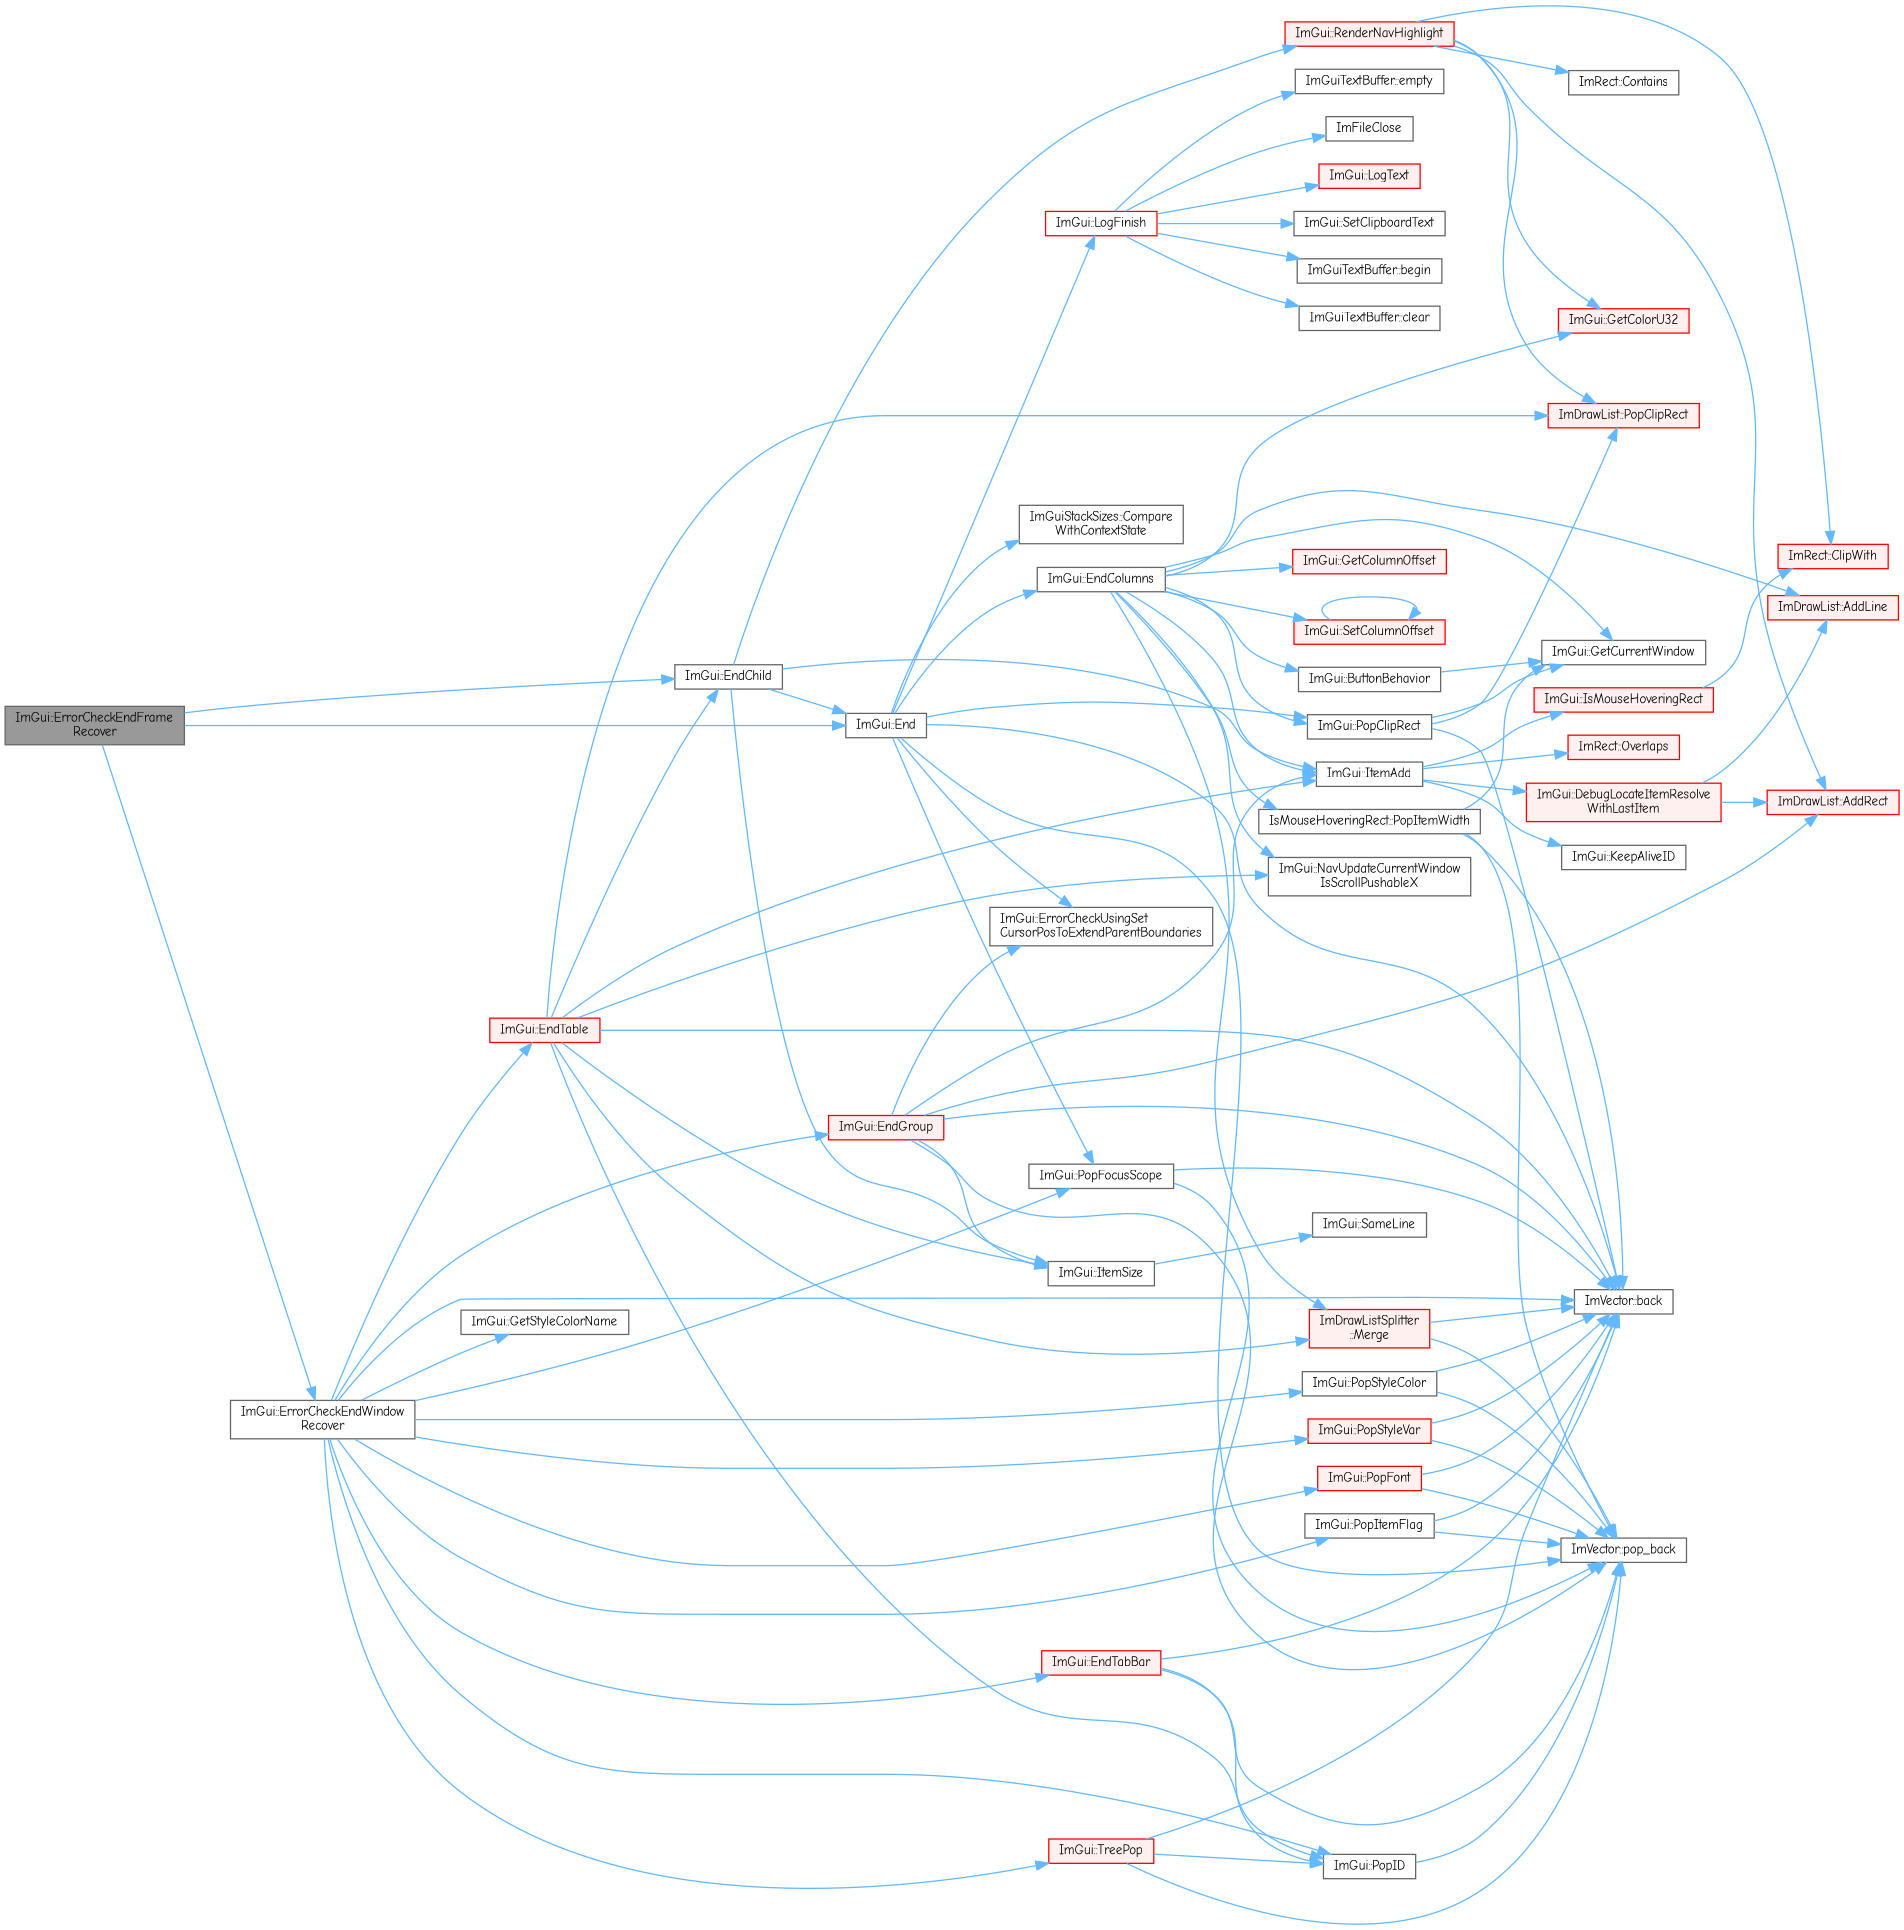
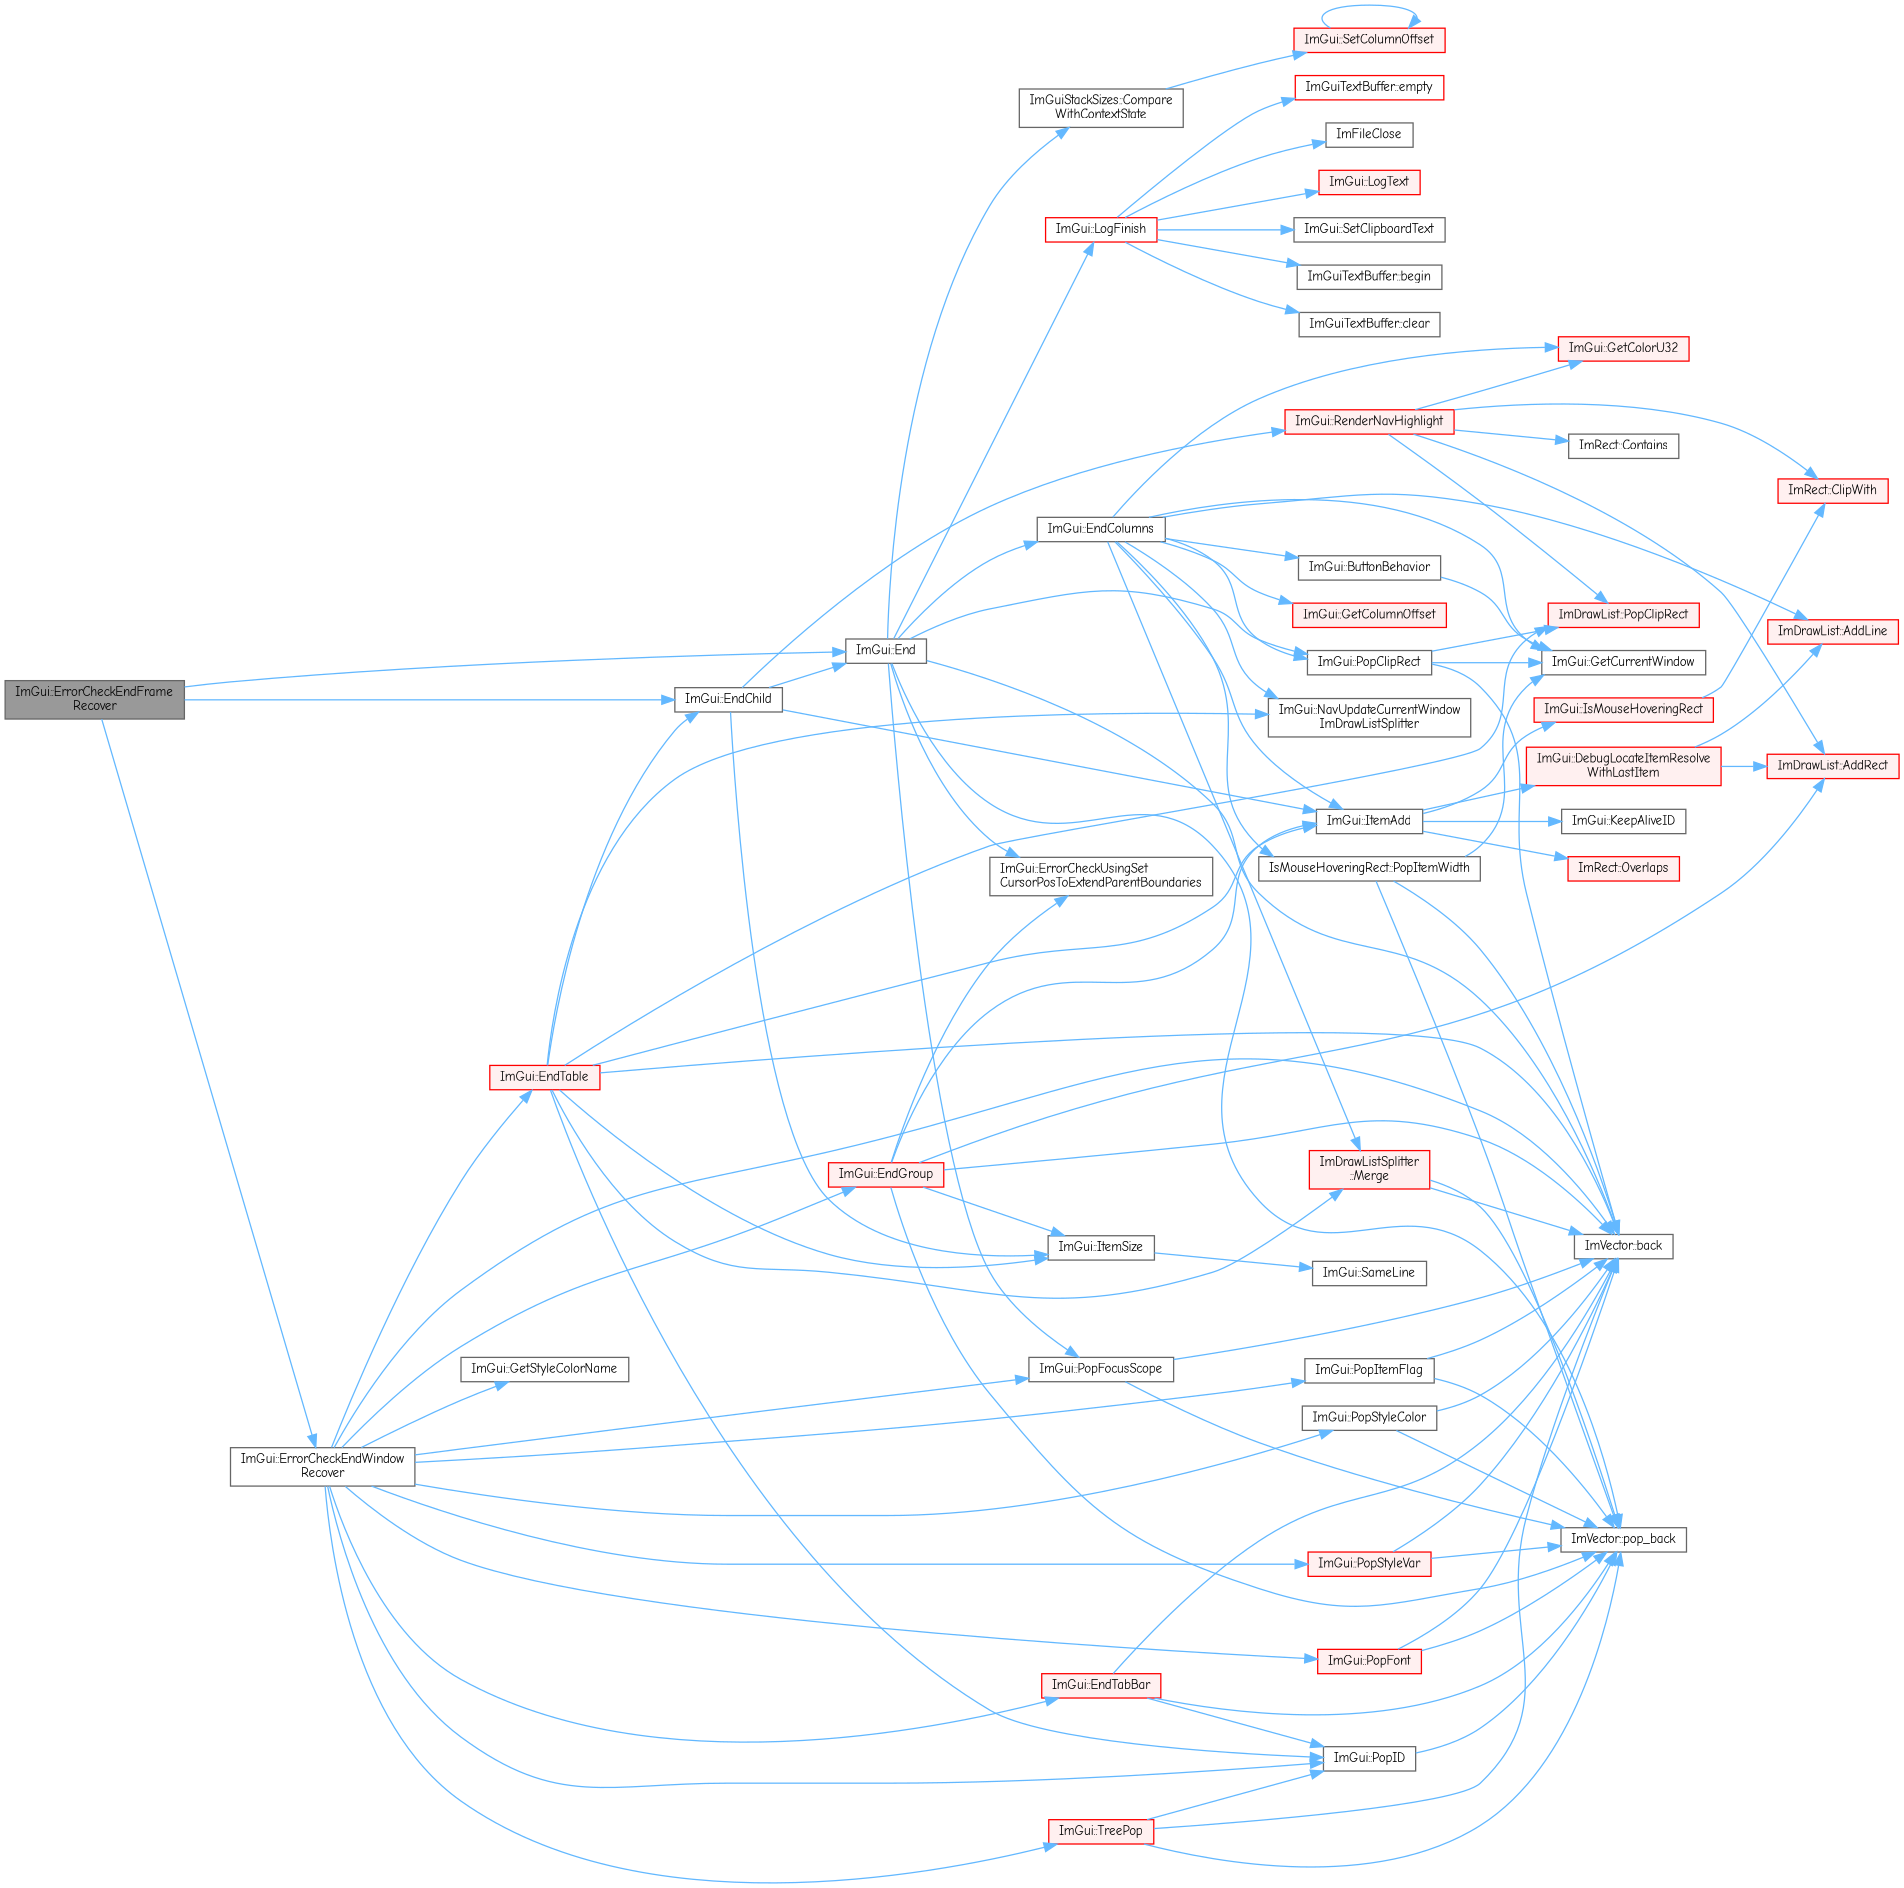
node "ImGuiTextBuffer::empty": color grey40 -> red
edge "ImGui::EndColumns" -> "ImGui::SetColumnOffset": now "ImGuiStackSizes::Compare WithContextState" -> "ImGui::SetColumnOffset"
node "ImGui::NavUpdateCurrentWindow IsScrollPushableX": label "ImGui::NavUpdateCurrentWindow IsScrollPushableX" -> "ImGui::NavUpdateCurrentWindow ImDrawListSplitter"
